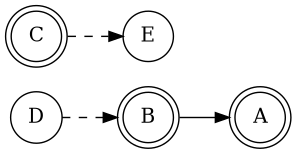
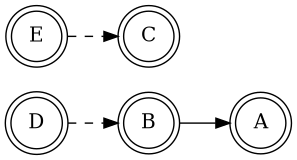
edge "C" -> "E": reversed
node "E": shape circle -> doublecircle
node "D": shape circle -> doublecircle
